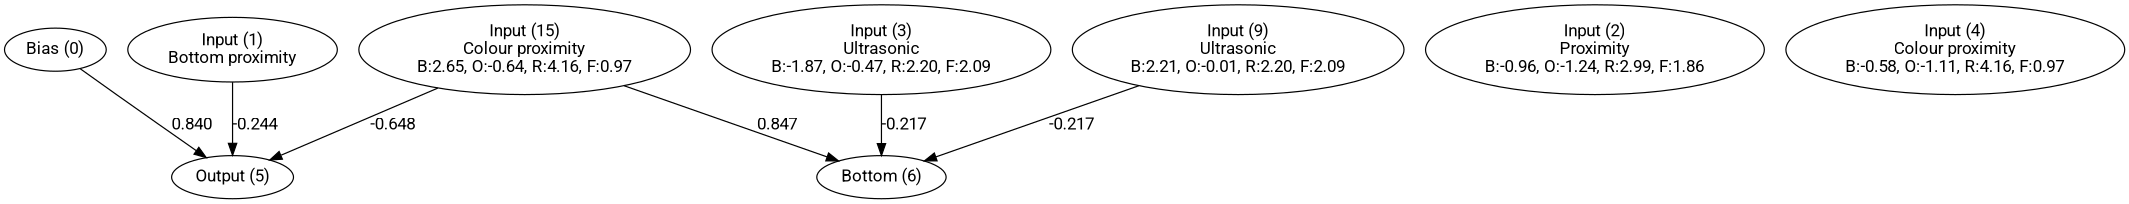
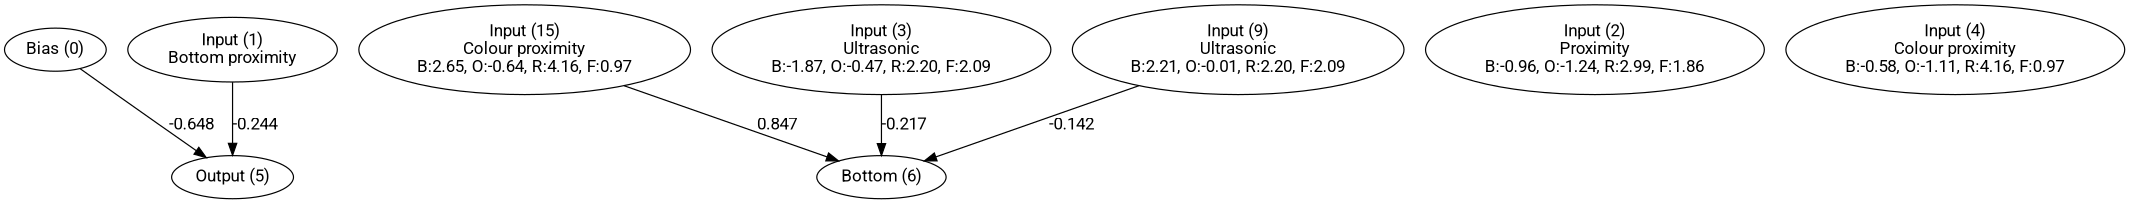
edge "Input (15) Colour proximity B:2.65, O:-0.64, R:4.16, F:0.97" -> "Output (5)": removed, label "-0.648"
edge "Bias (0)" -> "Output (5)": label "0.840" -> "-0.648"
edge "Input (9) Ultrasonic B:2.21, O:-0.01, R:2.20, F:2.09" -> "Bottom (6)": label "-0.217" -> "-0.142"
